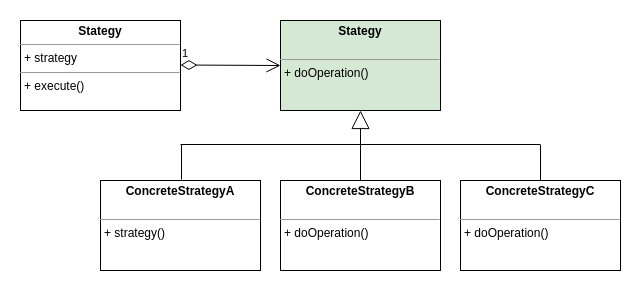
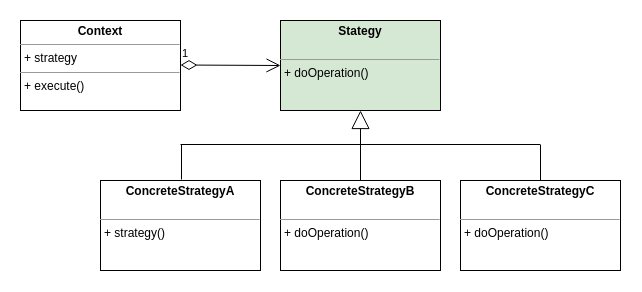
node "Stategy + strategy + execute()": label "Stategy + strategy + execute()" -> "Context + strategy + execute()"
